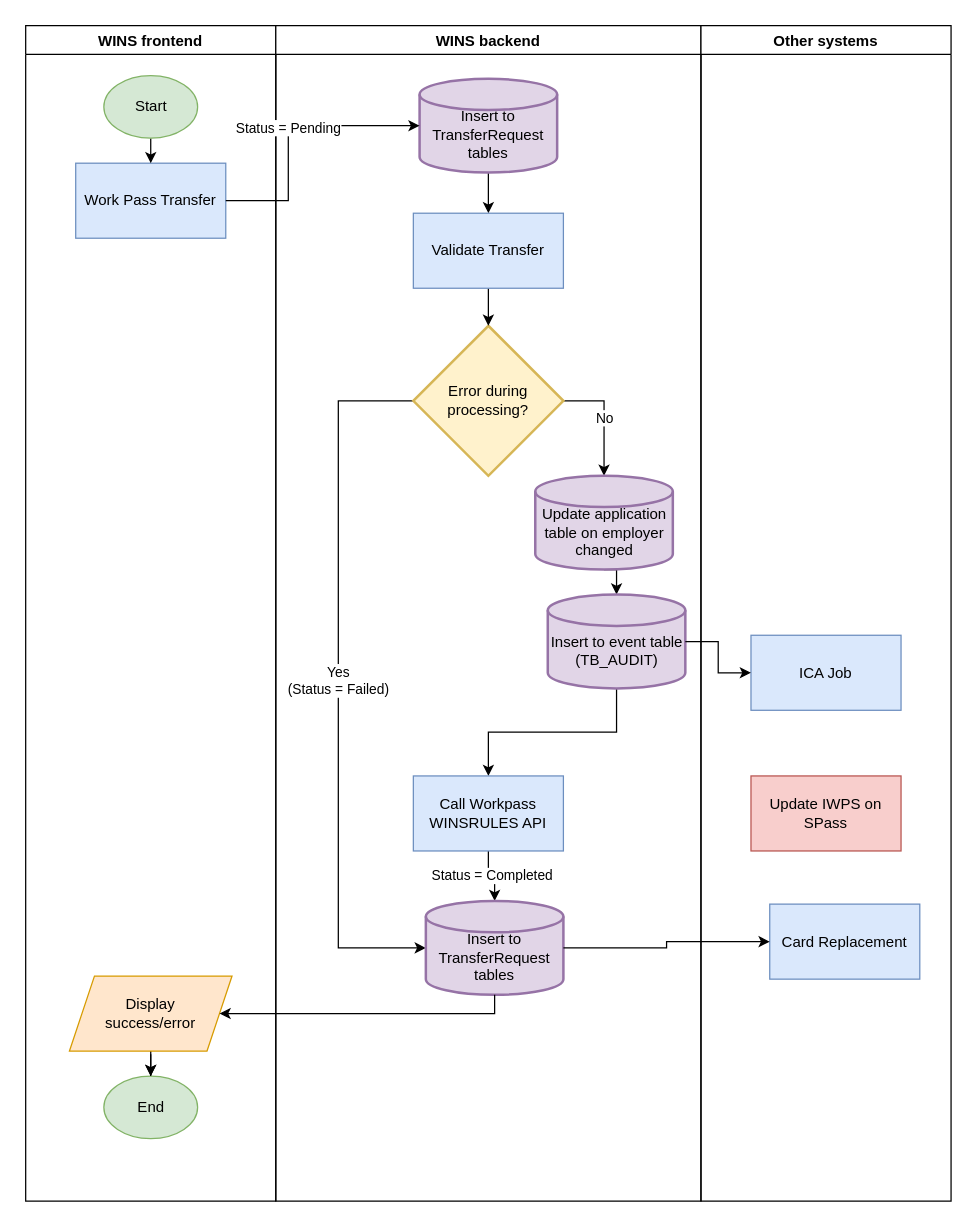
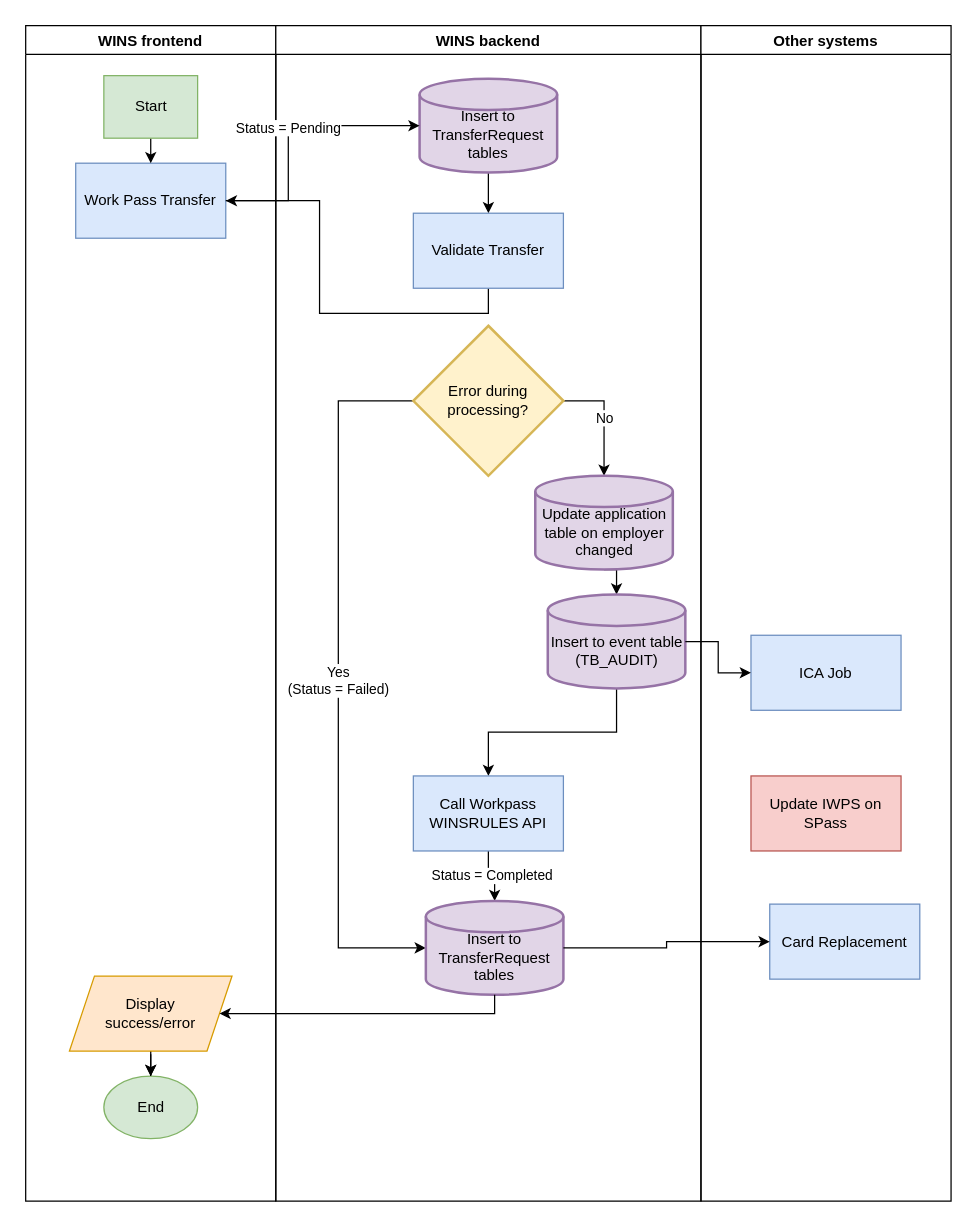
node "Start": shape ellipse -> rectangle
edge "Validate Transfer" -> "Error during processing?": now "Validate Transfer" -> "Work Pass Transfer"
